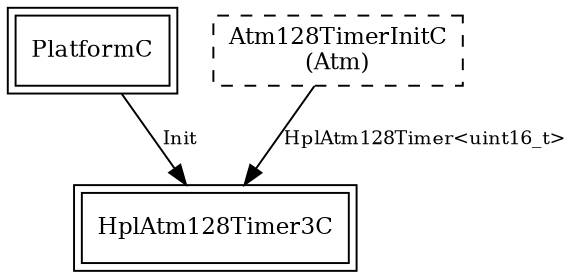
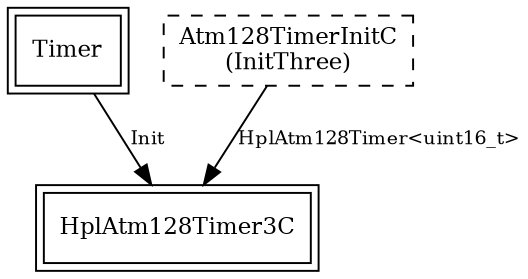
node "PlatformC": label "PlatformC" -> "Timer"
node "Atm128TimerInitC (Atm)": label "Atm128TimerInitC (Atm)" -> "Atm128TimerInitC (InitThree)"
